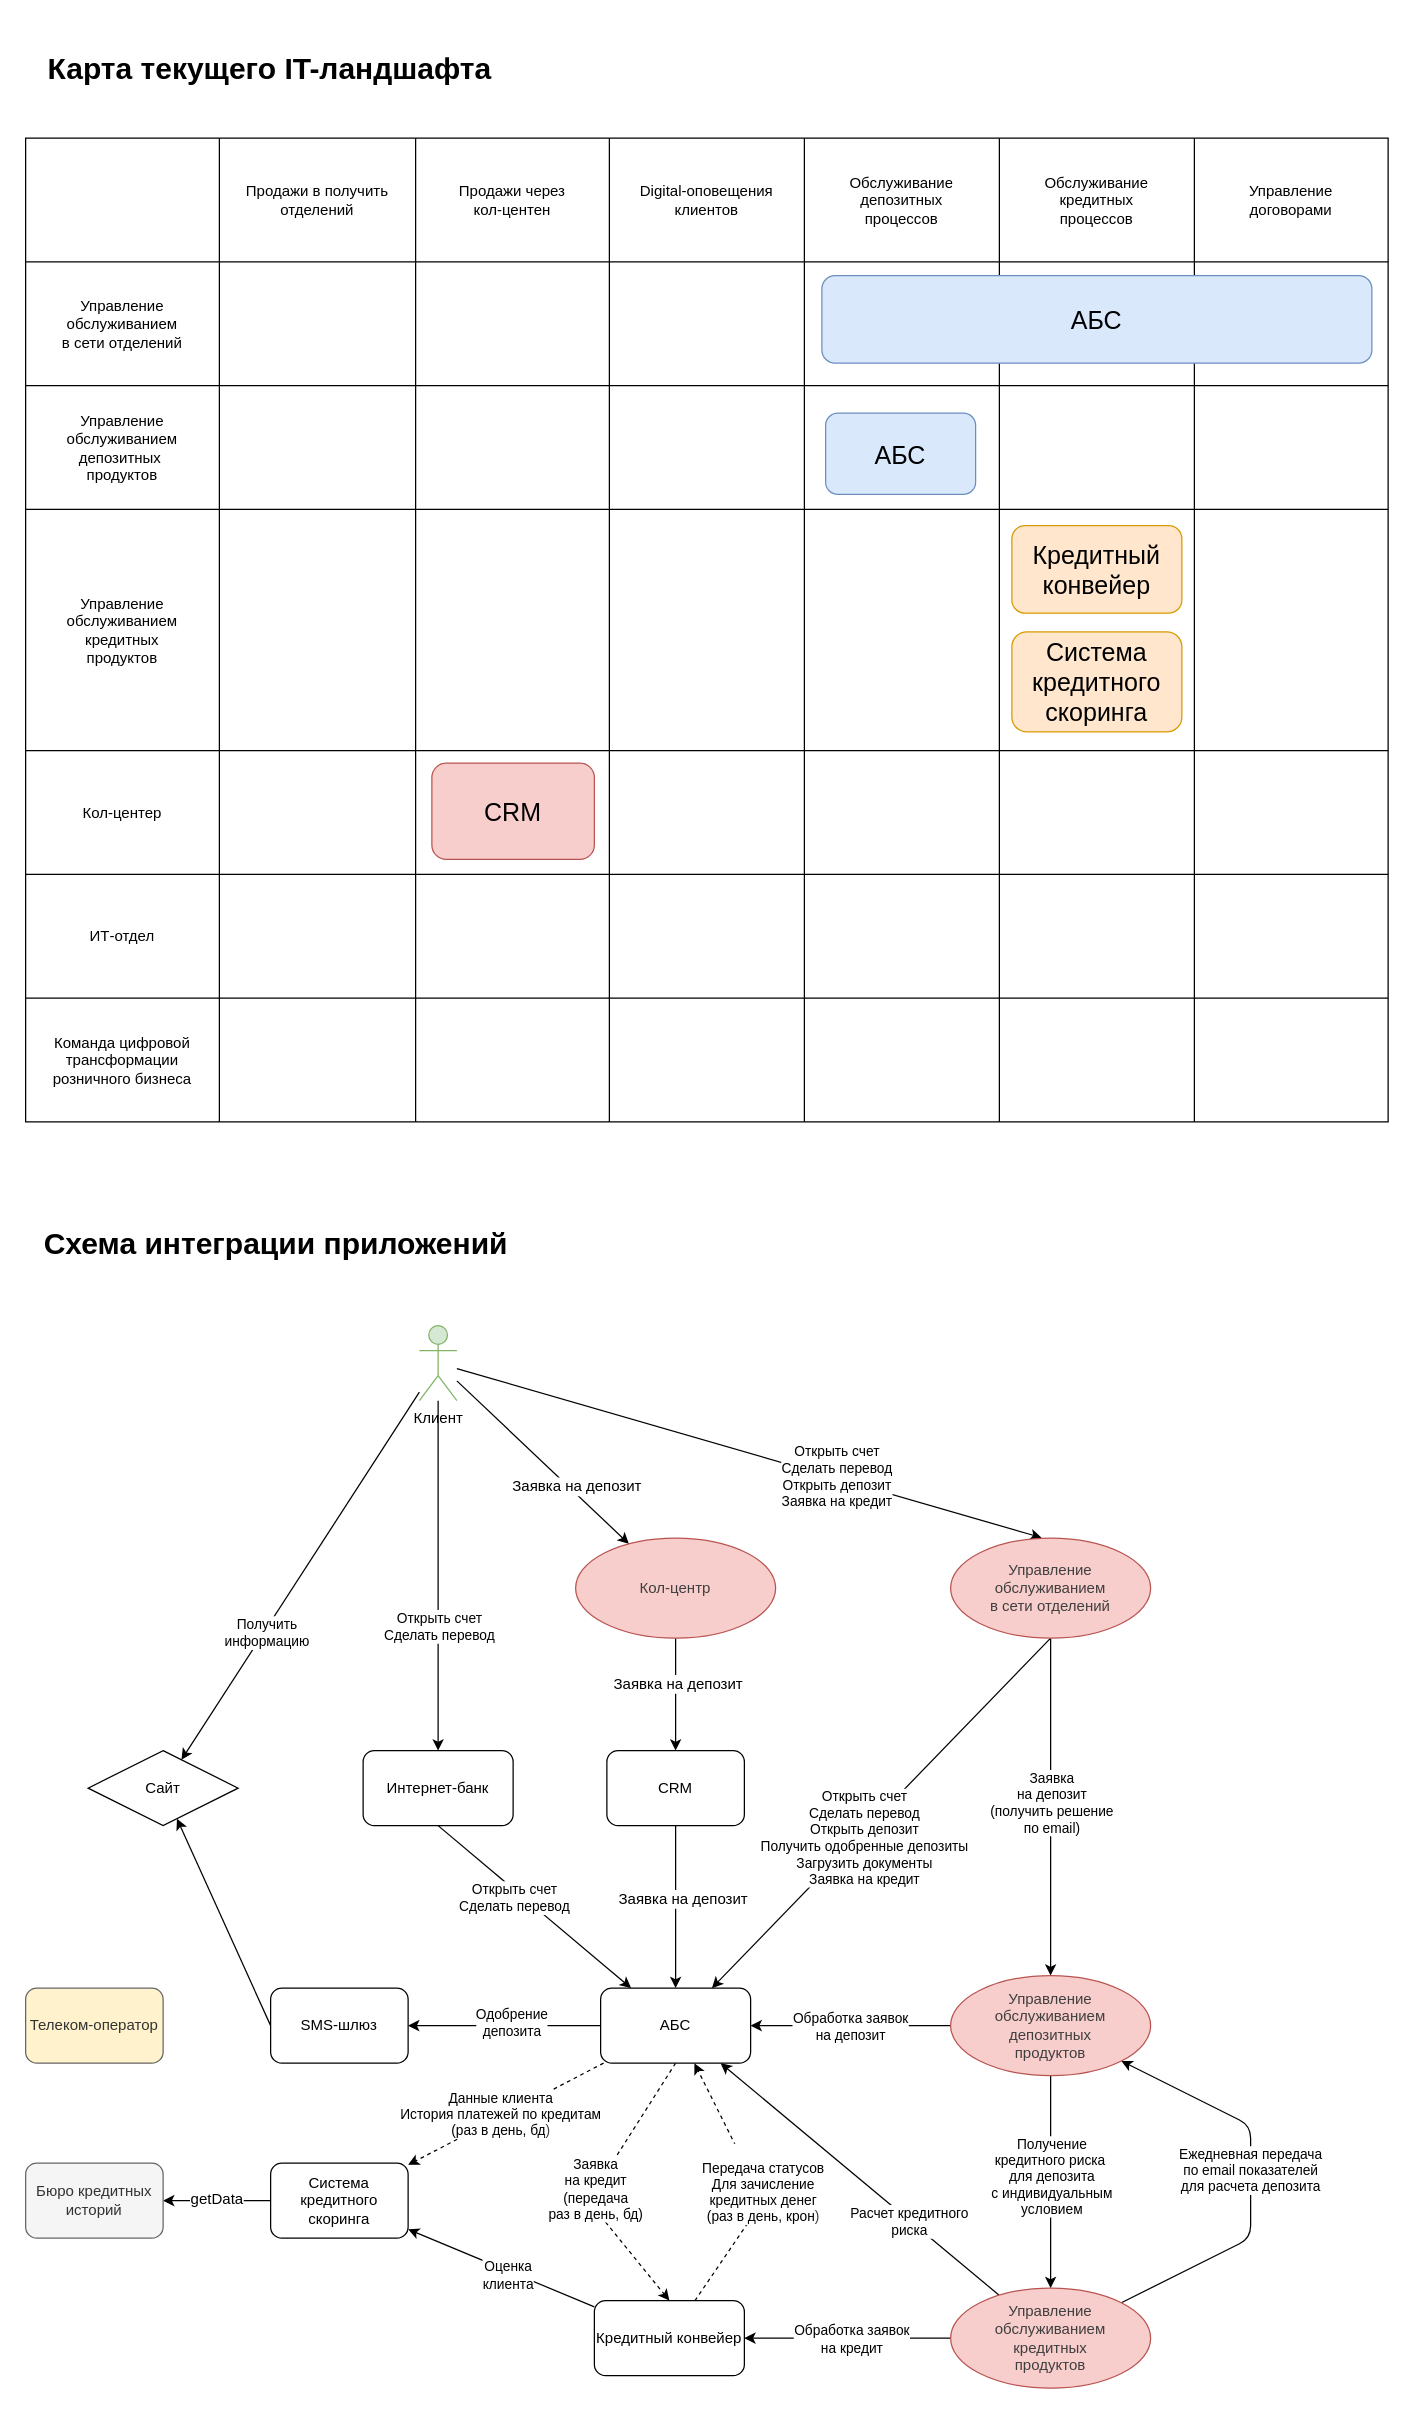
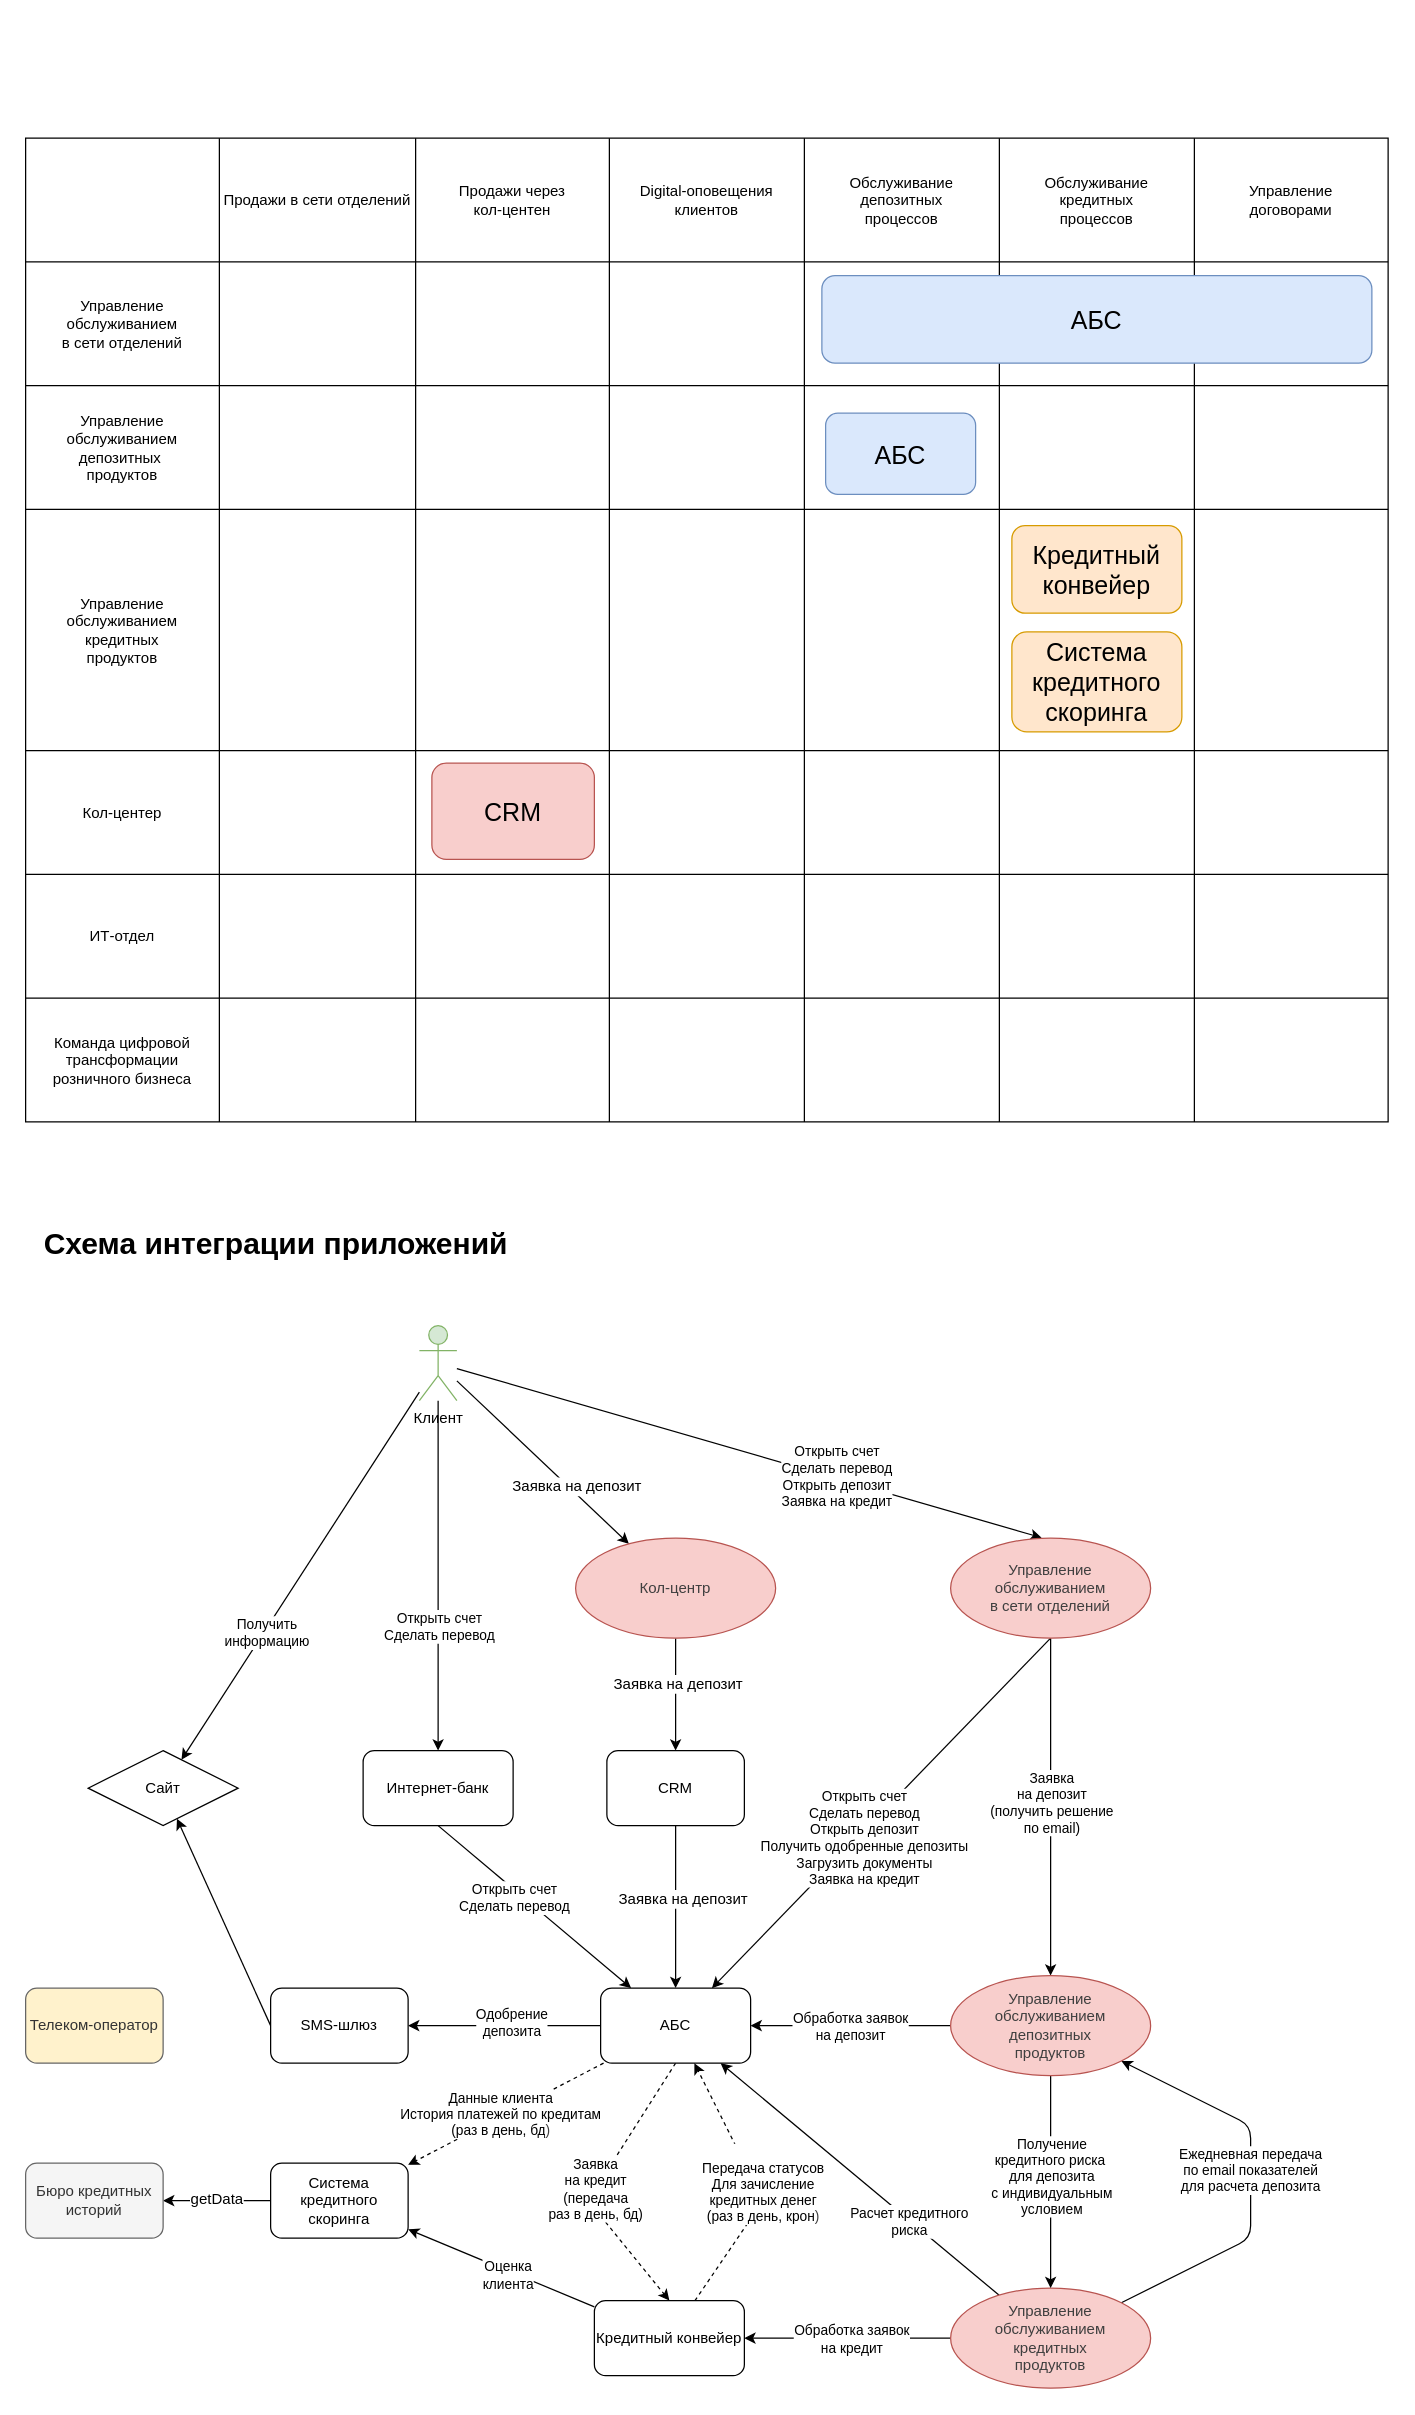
node "Карта текущего IT-ландшафта": removed
node "Продажи в получить отделений": label "Продажи в получить отделений" -> "Продажи в сети отделений"
